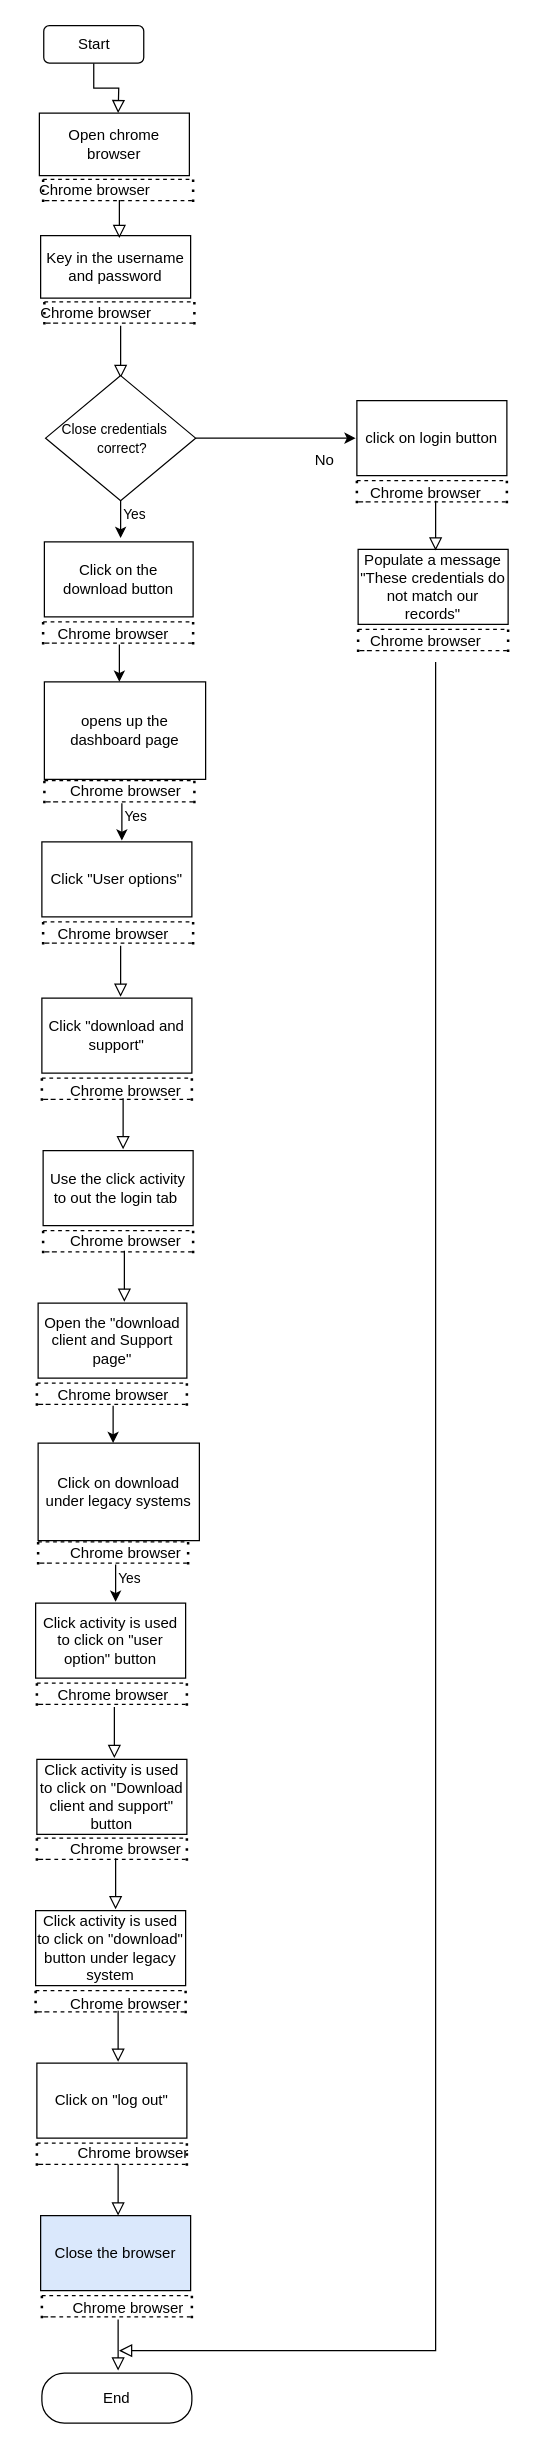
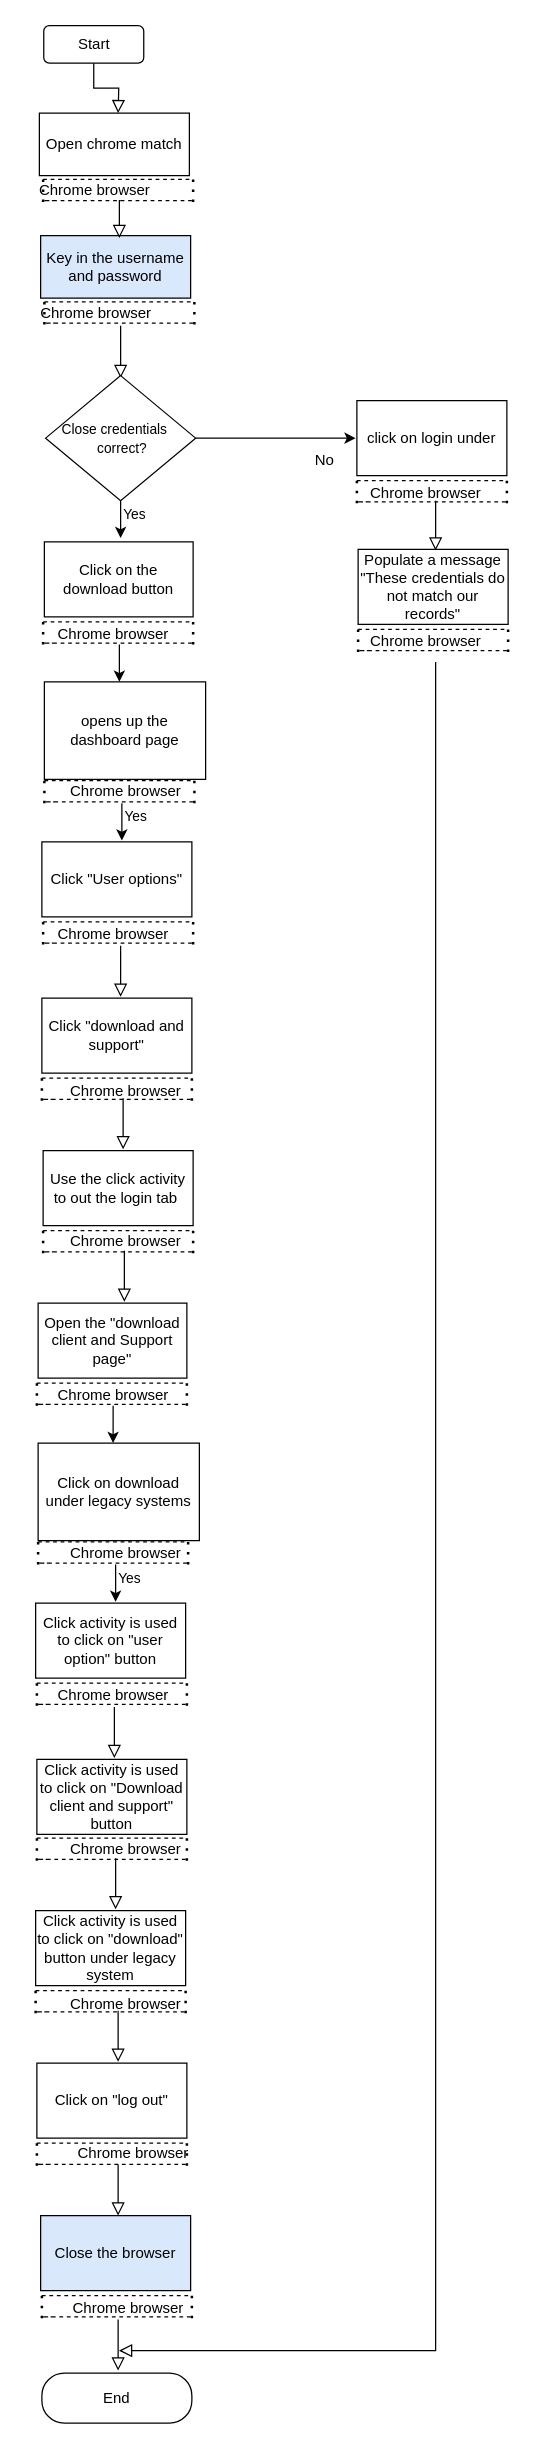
node "Open chrome browser": label "Open chrome browser" -> "Open chrome match"
node "Key in the username and password": fillcolor #ffffff -> #dae8fc
node "click on login button": label "click on login button" -> "click on login under"
